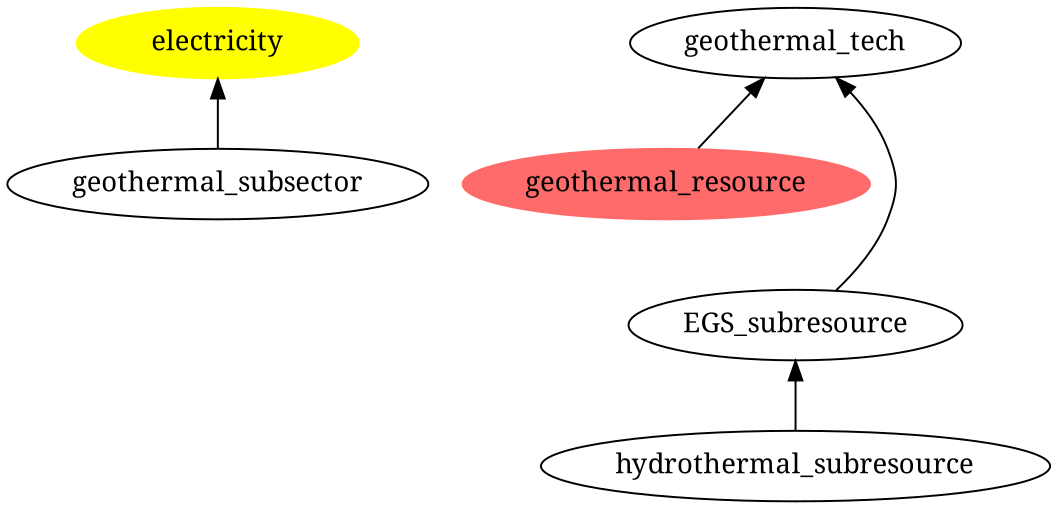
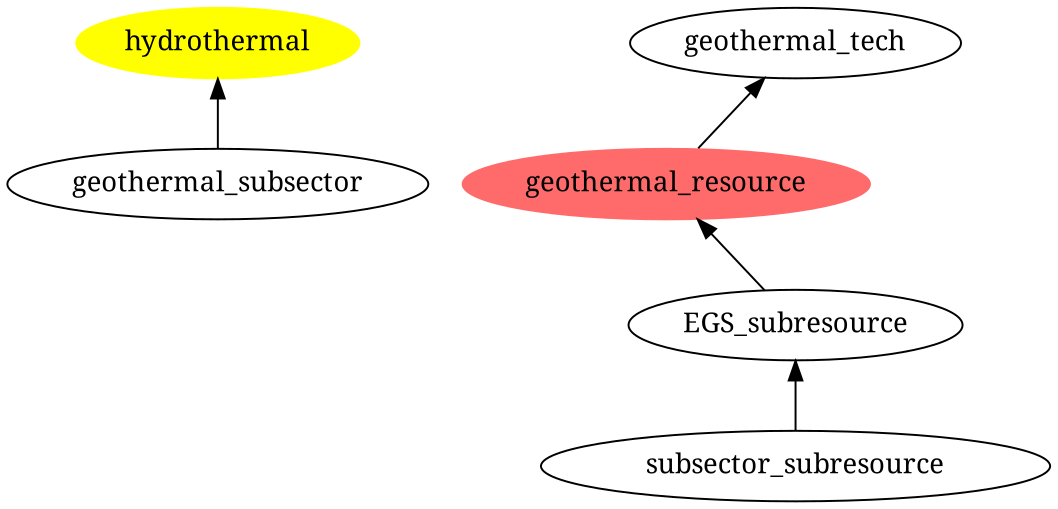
node "electricity": label "electricity" -> "hydrothermal"
edge "EGS_subresource" -> "geothermal_tech": now "EGS_subresource" -> "geothermal_resource"
node "hydrothermal_subresource": label "hydrothermal_subresource" -> "subsector_subresource"
